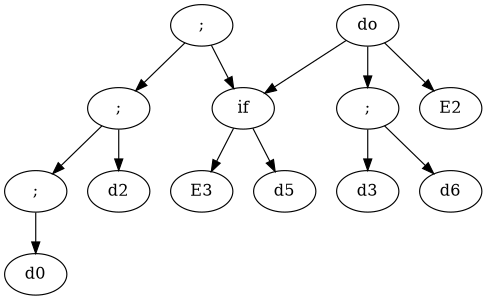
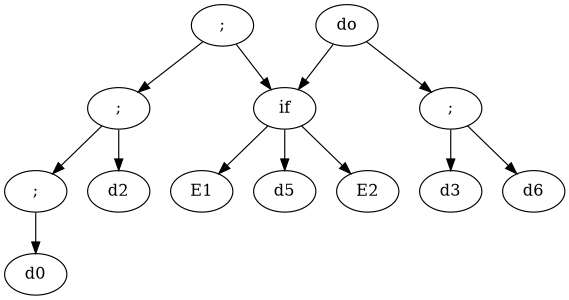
edge "do" -> "E2": now "if" -> "E2"
node "E3": label "E3" -> "E1"
